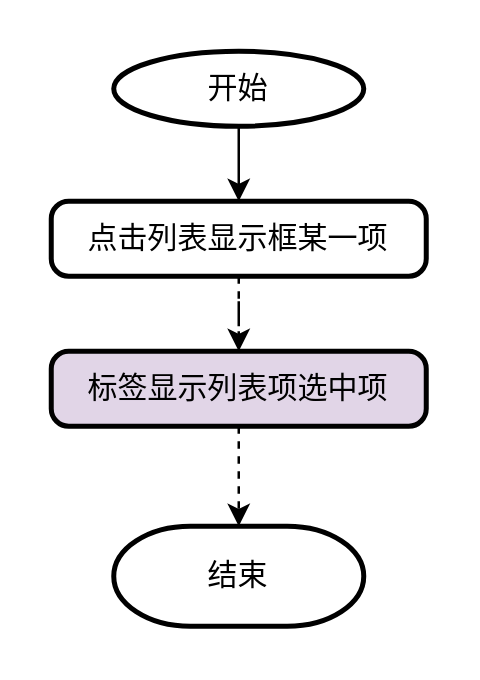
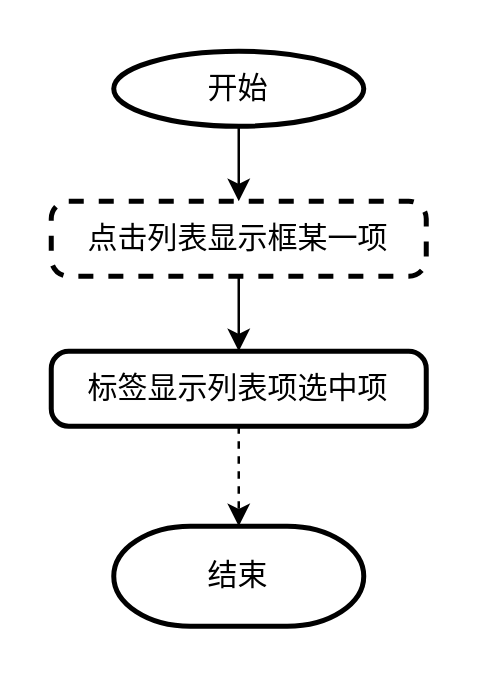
node "点击列表显示框某一项": style solid -> dashed
edge "点击列表显示框某一项" -> "标签显示列表项选中项": style dashed -> solid
node "标签显示列表项选中项": fillcolor #e1d5e7 -> #ffffff
